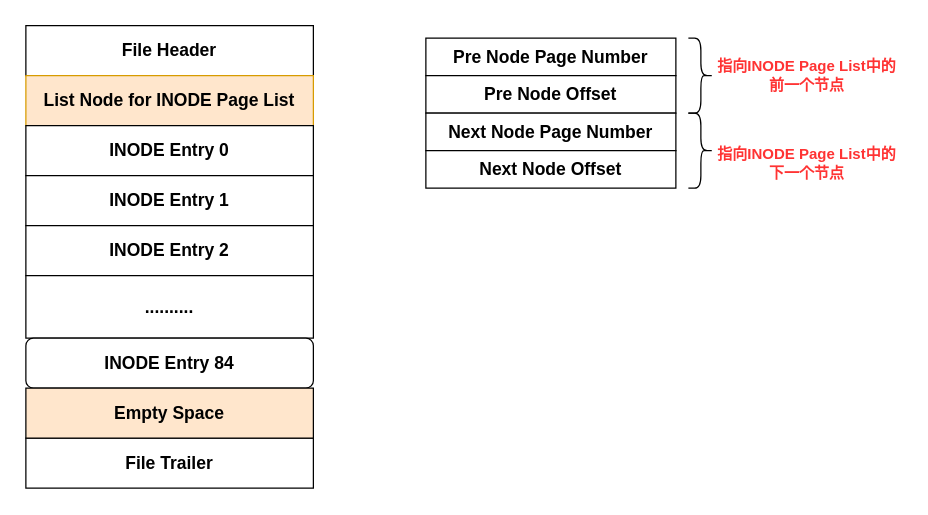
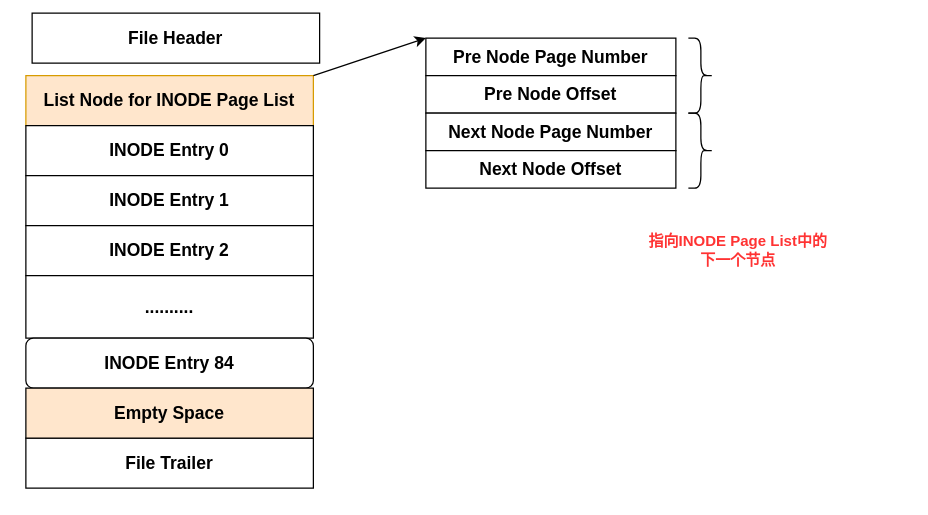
node "File Header": moved (169, 51) -> (176, 38)
edge "List Node for INODE Page List" -> "Pre Node Page Number": added
node "指向INODE Page List中的前一个节点": removed
node "指向INODE Page List中的下一个节点": moved (807, 163) -> (738, 251)
